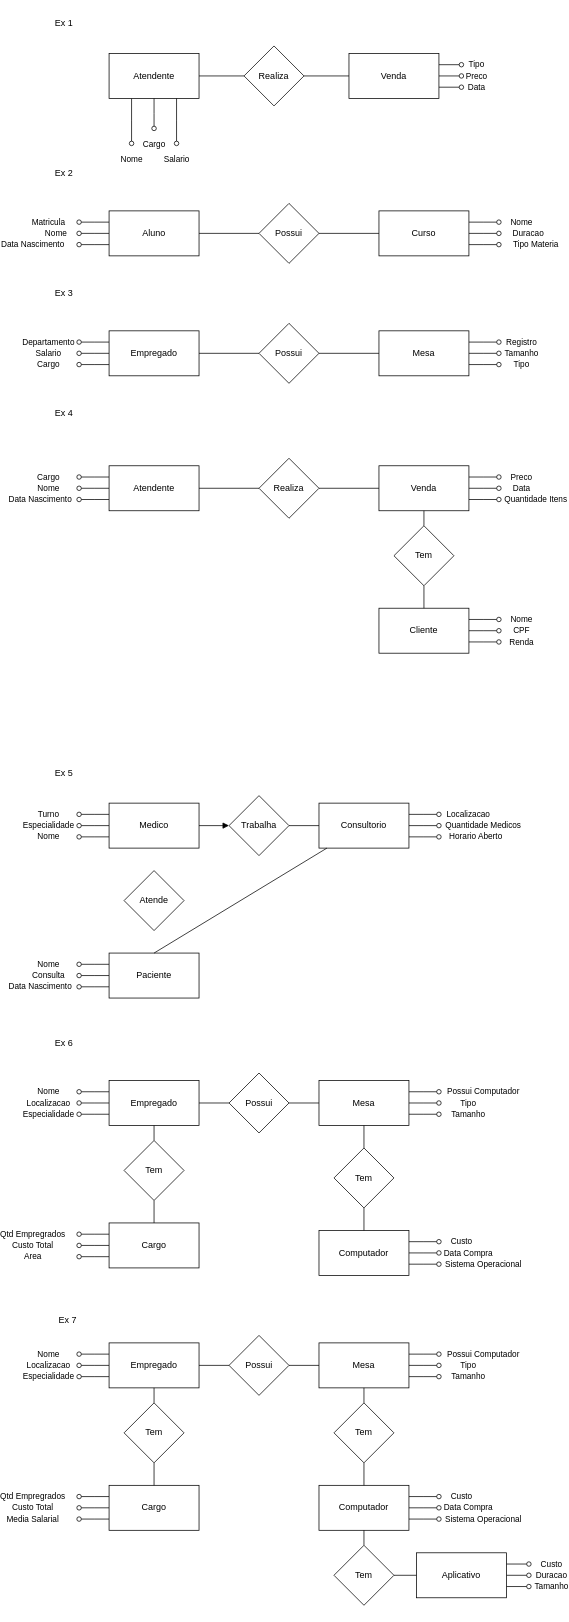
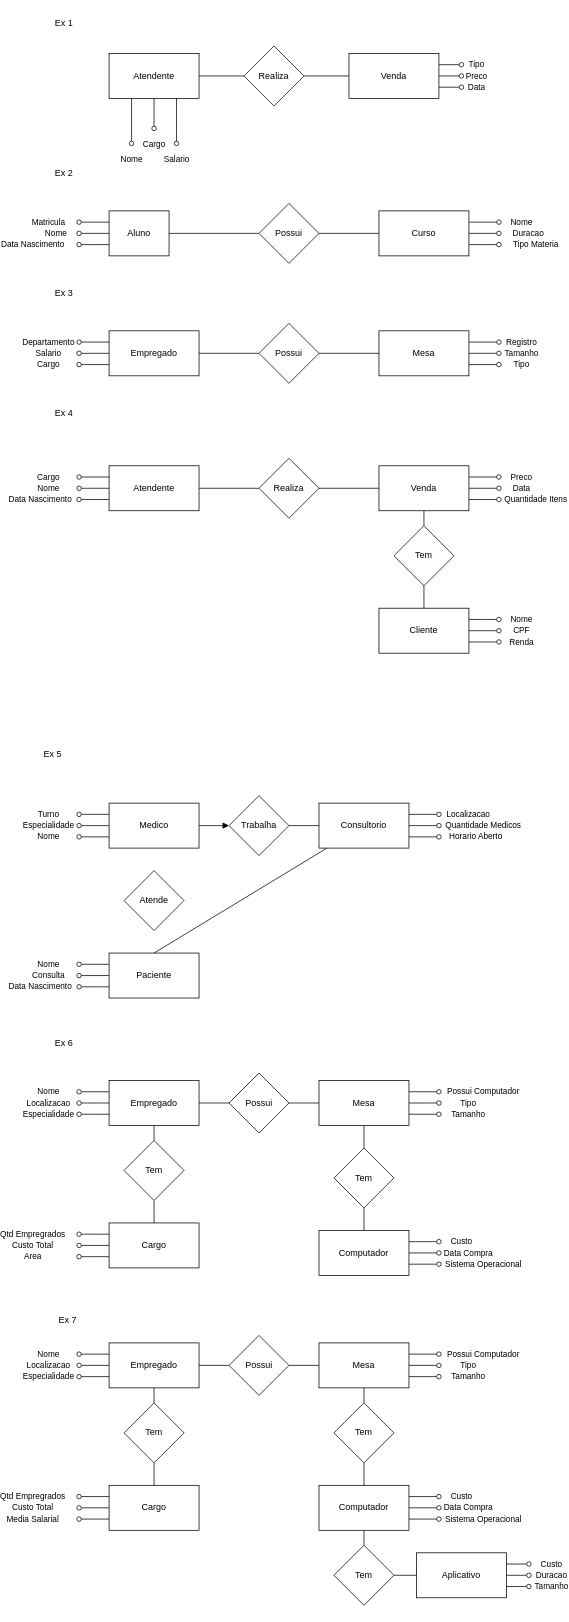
node "Aluno": size 90x45 -> 60x45
node "Ex 5": moved (64, 773) -> (53, 754)
